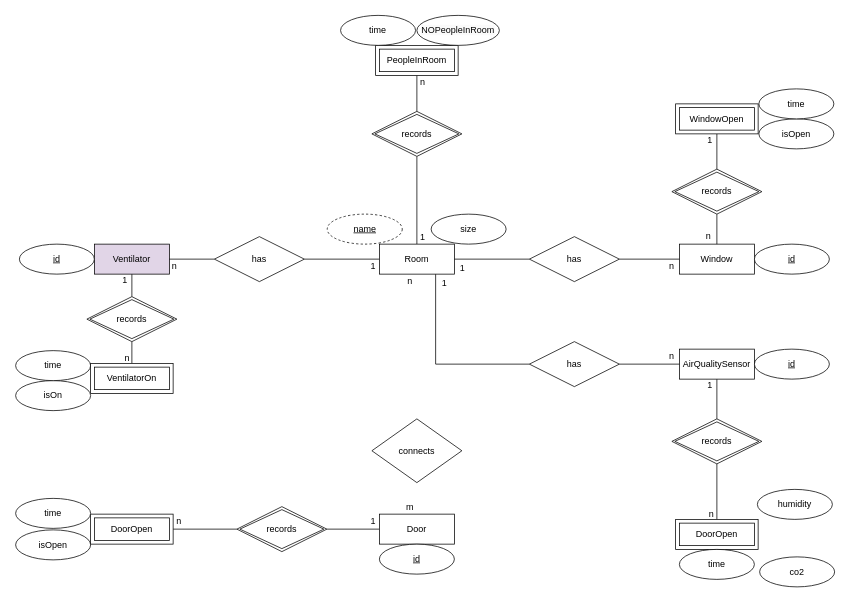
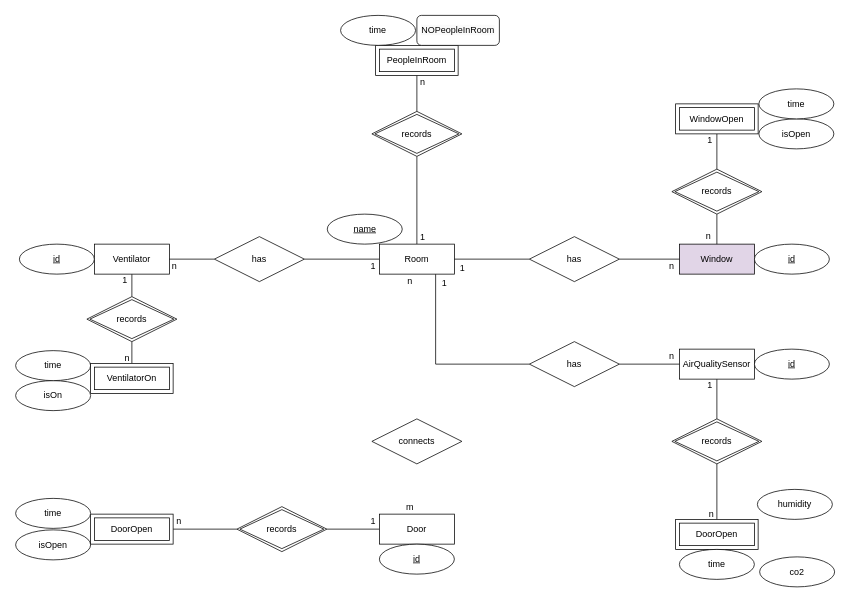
node "NOPeopleInRoom": shape ellipse -> rounded rectangle
node "name": style dashed -> solid
node "size": removed
node "Ventilator": fillcolor #e1d5e7 -> #ffffff
node "Window": fillcolor #ffffff -> #e1d5e7
node "connects": size 90x64 -> 90x45
